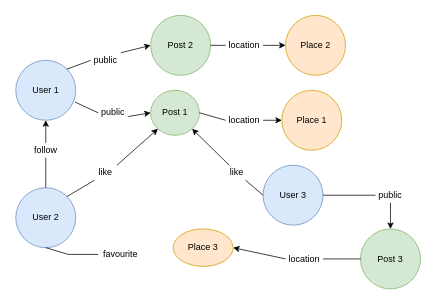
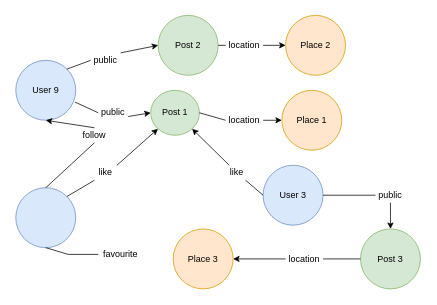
node "Post 2": moved (180, 45) -> (188, 45)
node "User 1": label "User 1" -> "User 9"
node "follow": moved (45, 150) -> (94, 135)
node "User 2": removed
node "Place 3": size 60x38 -> 60x60
